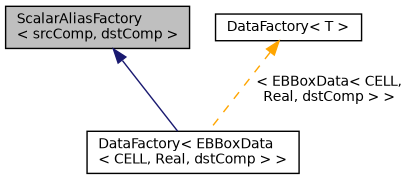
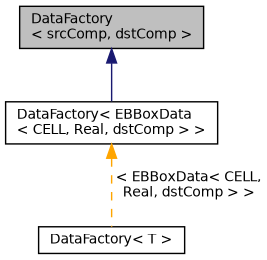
node "ScalarAliasFactory < srcComp, dstComp >": label "ScalarAliasFactory < srcComp, dstComp >" -> "DataFactory < srcComp, dstComp >"
edge "DataFactory< EBBoxData < CELL, Real, dstComp > >" -> "DataFactory< T >": reversed
